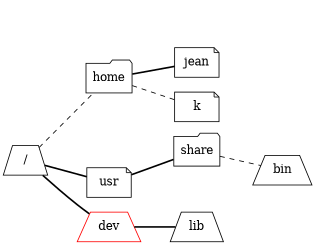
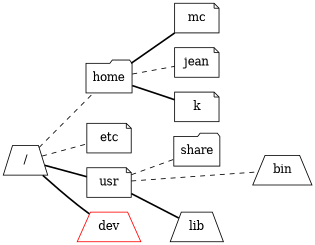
node "mc": added
edge "jean" -- "home": style bold -> dashed
edge "home" -- "k": style dashed -> bold
node "etc": added
edge "share" -- "bin": now "usr" -- "bin"
edge "share" -- "usr": style bold -> dashed
edge "dev" -- "lib": now "usr" -- "lib"
